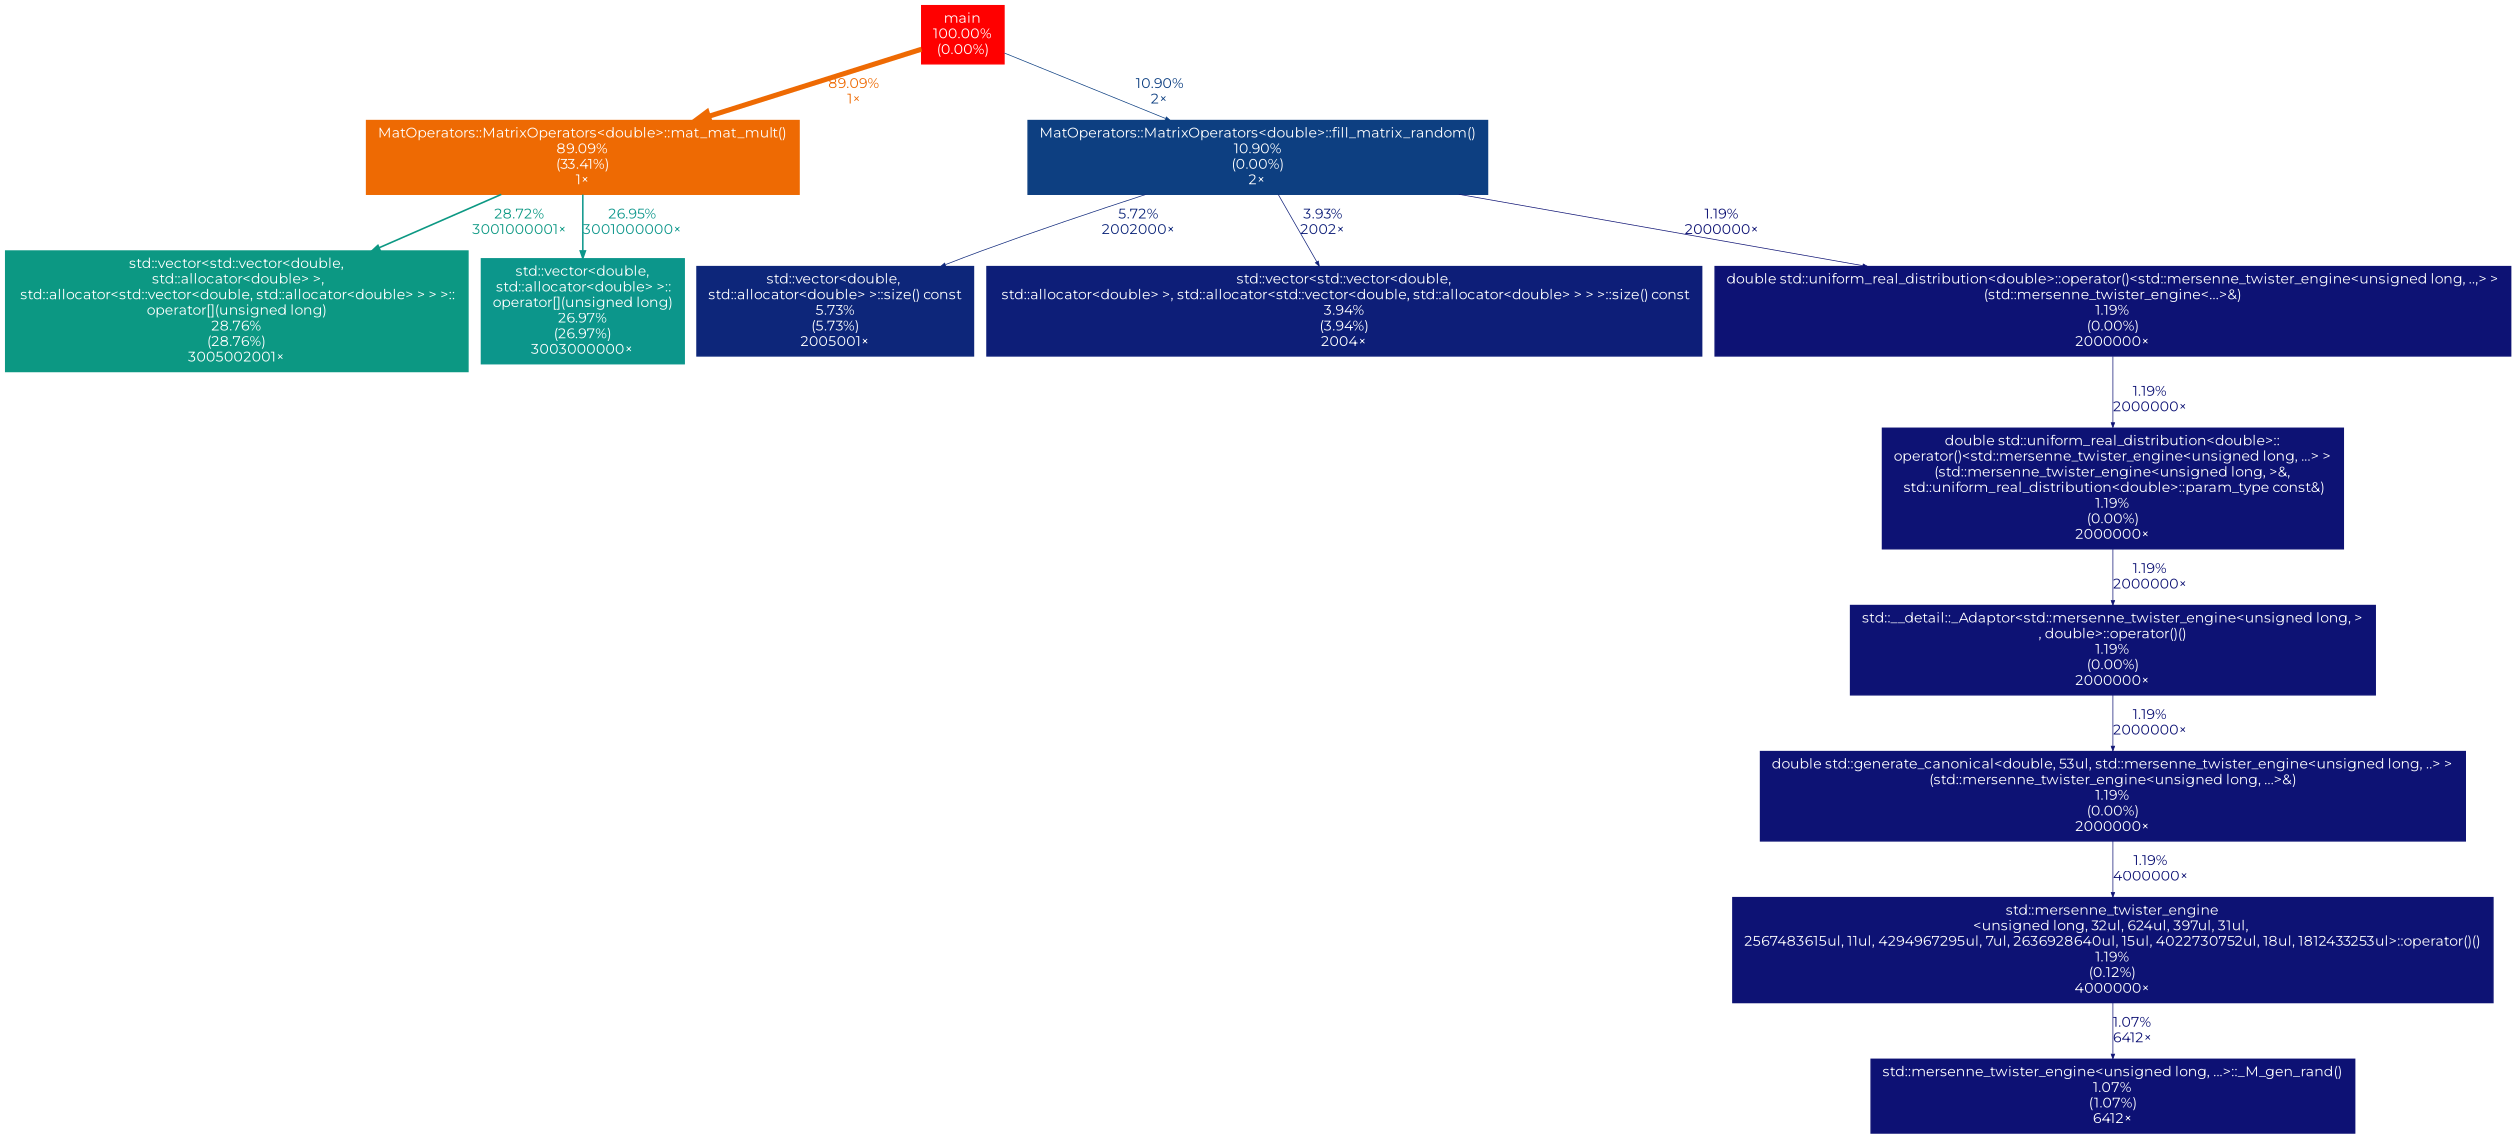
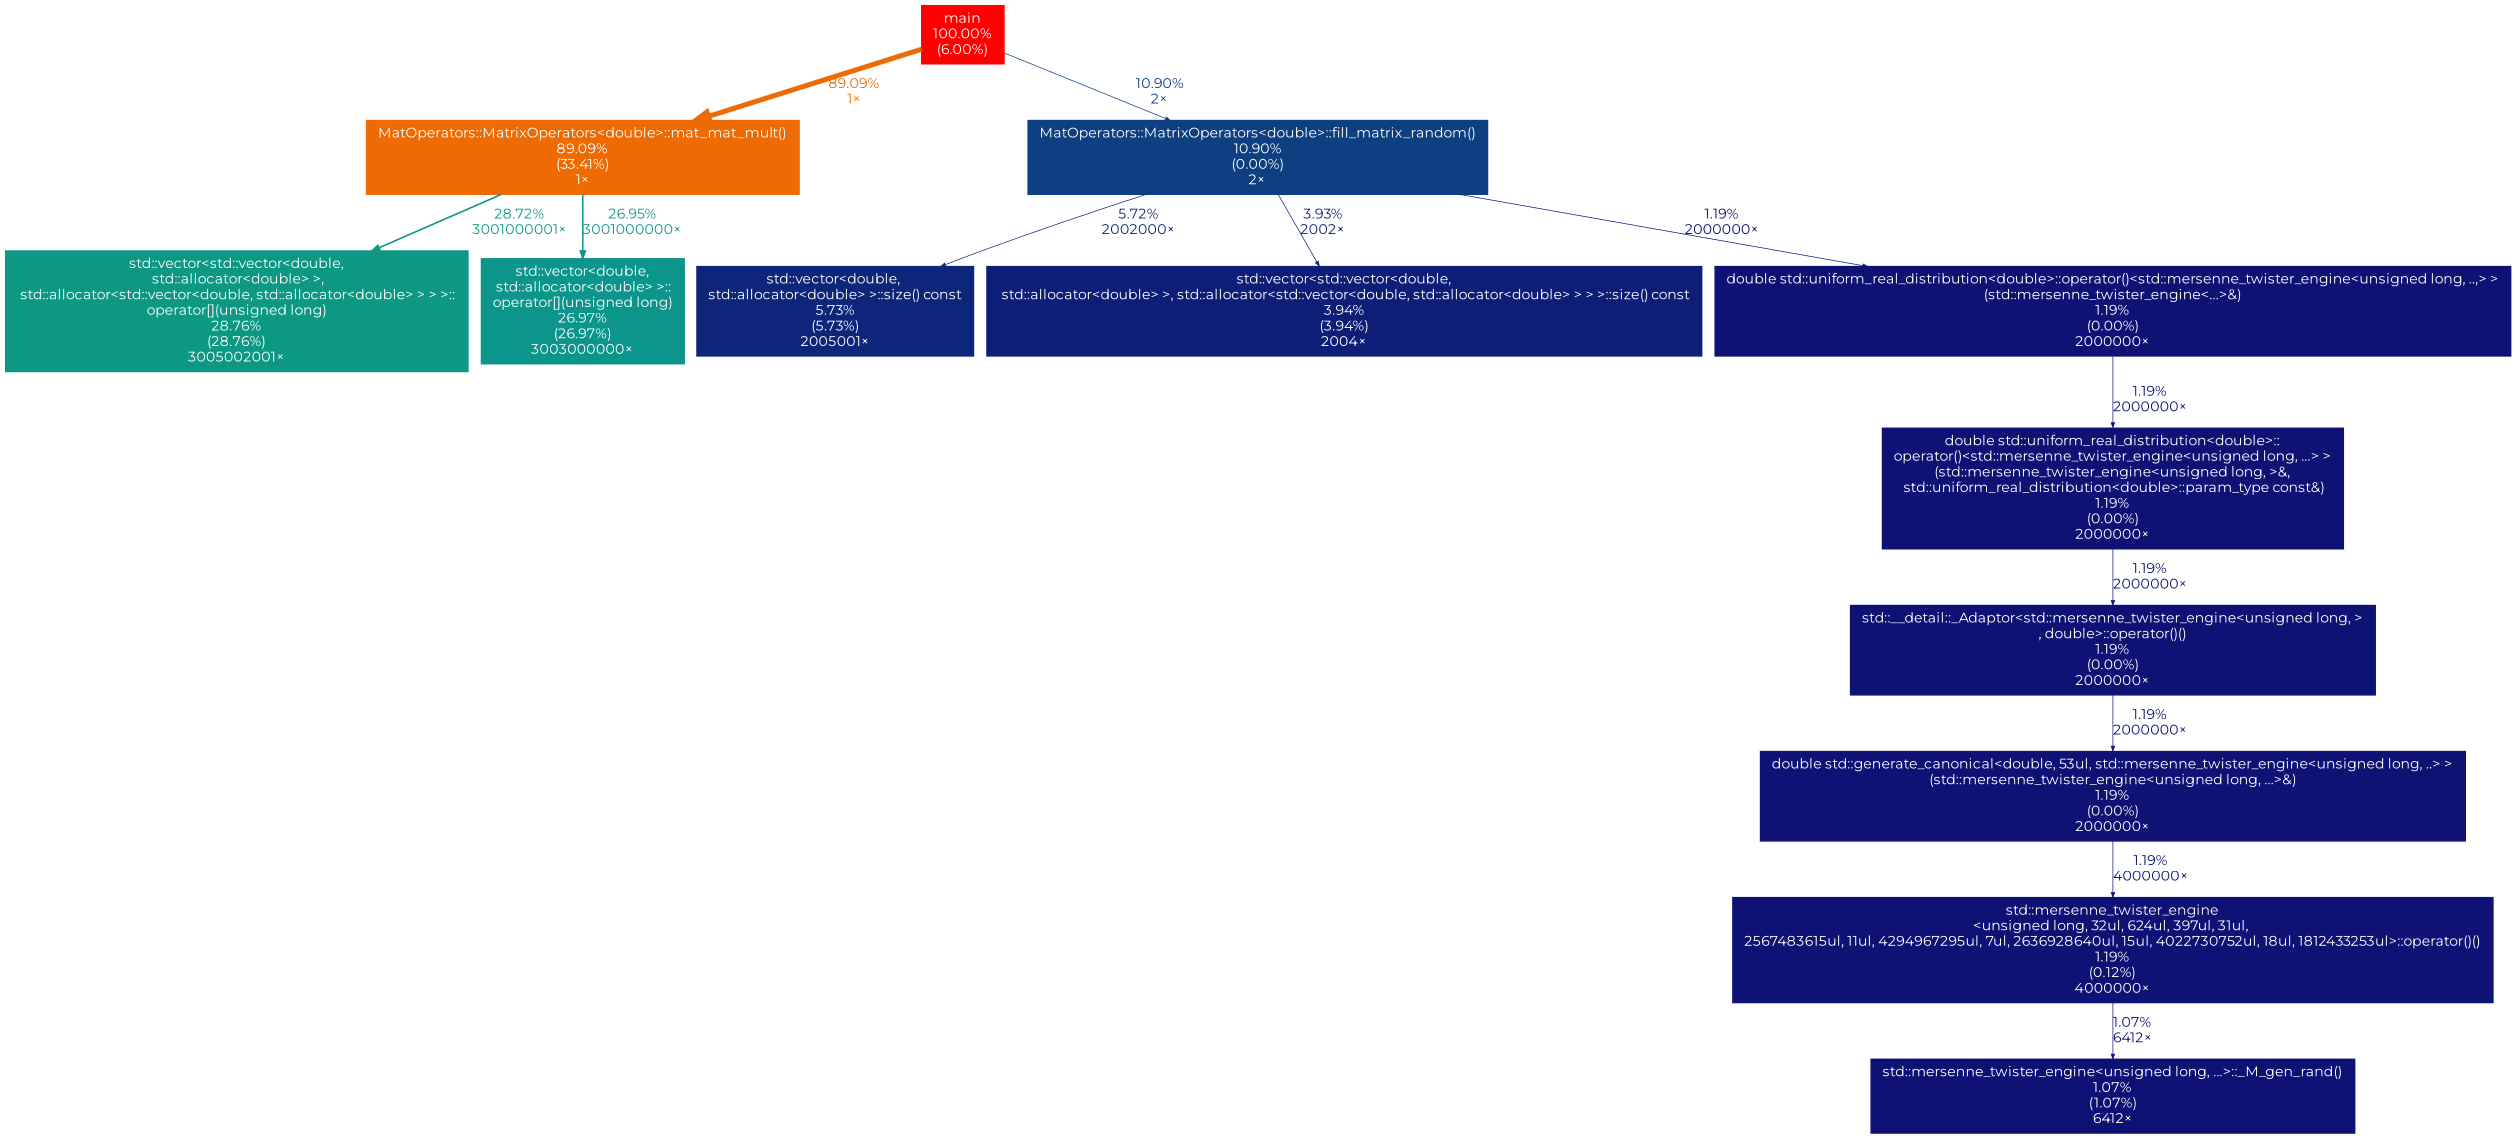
node "main 100.00% (0.00%)": label "main 100.00% (0.00%)" -> "main 100.00% (6.00%)"
